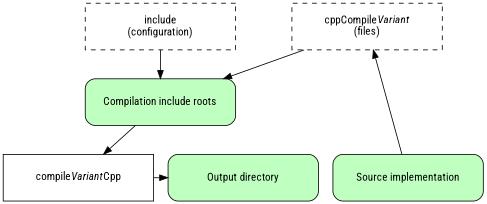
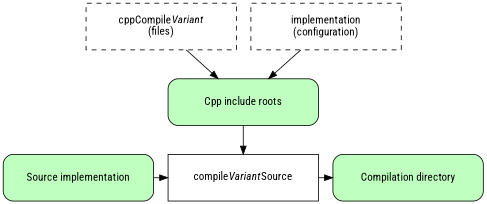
node "include (configuration)": label "include (configuration)" -> "implementation (configuration)"
node "Compilation include roots": label "Compilation include roots" -> "Cpp include roots"
edge "Source implementation" -> "cppCompile": now "Source implementation" -> "compile"
node "compile": text "Cpp" -> "Source"
node "Output directory": label "Output directory" -> "Compilation directory"
